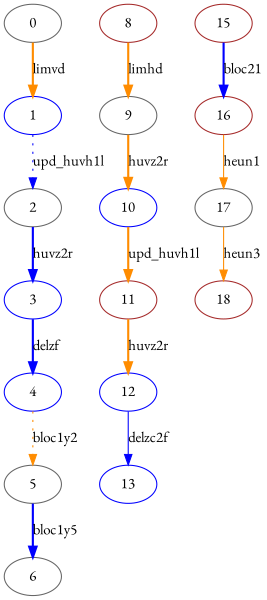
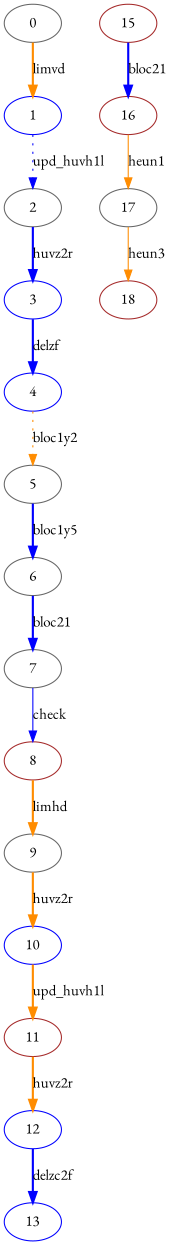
edge "12" -> "13": style solid -> bold
node "7": added
